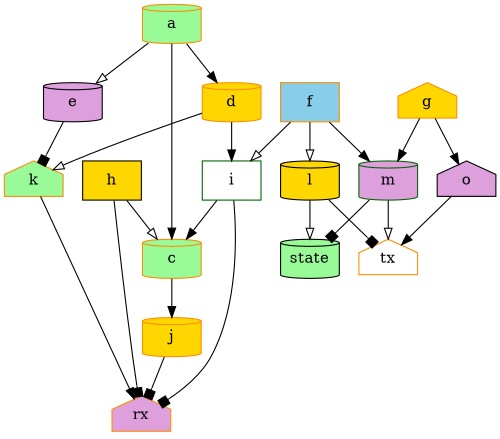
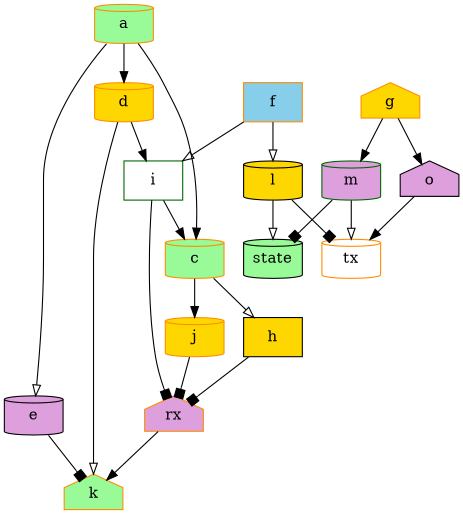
edge "f" -> "m": removed
edge "h" -> "c": reversed
node "tx": shape house -> cylinder
edge "k" -> "rx": reversed
